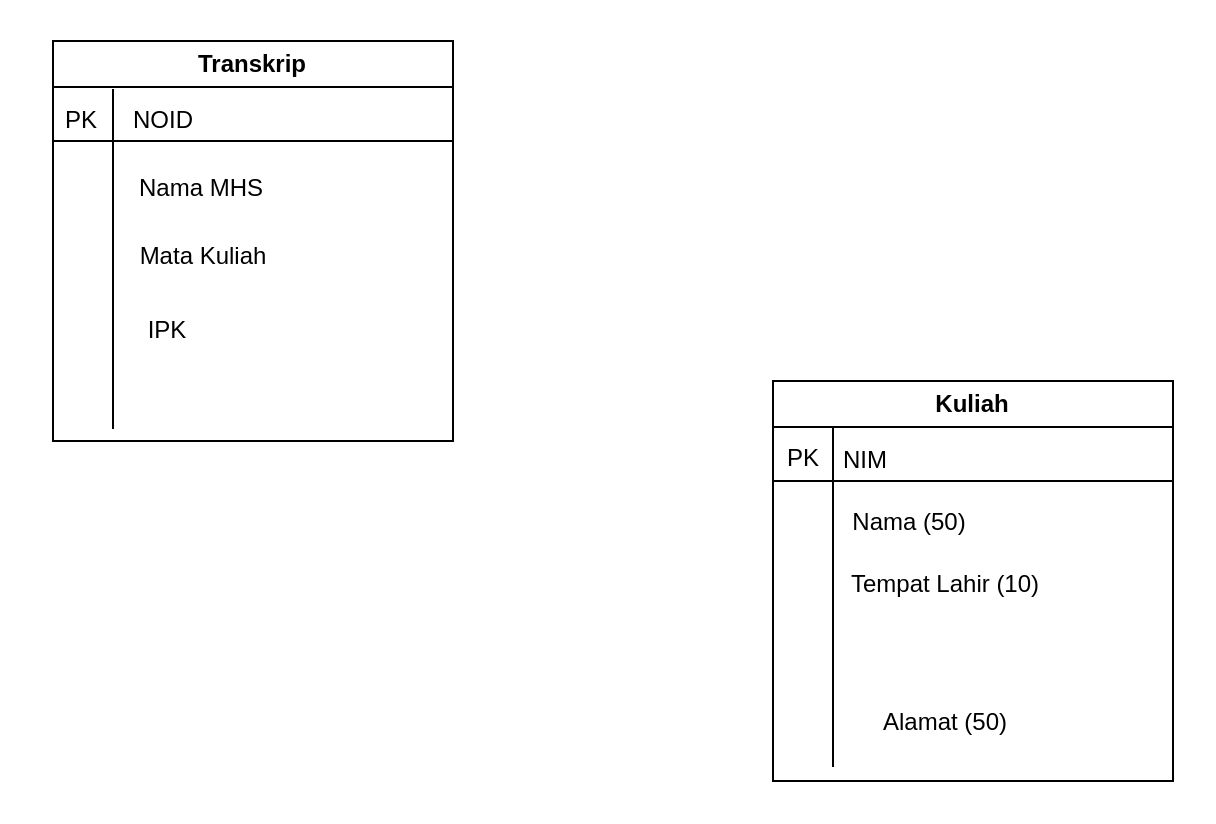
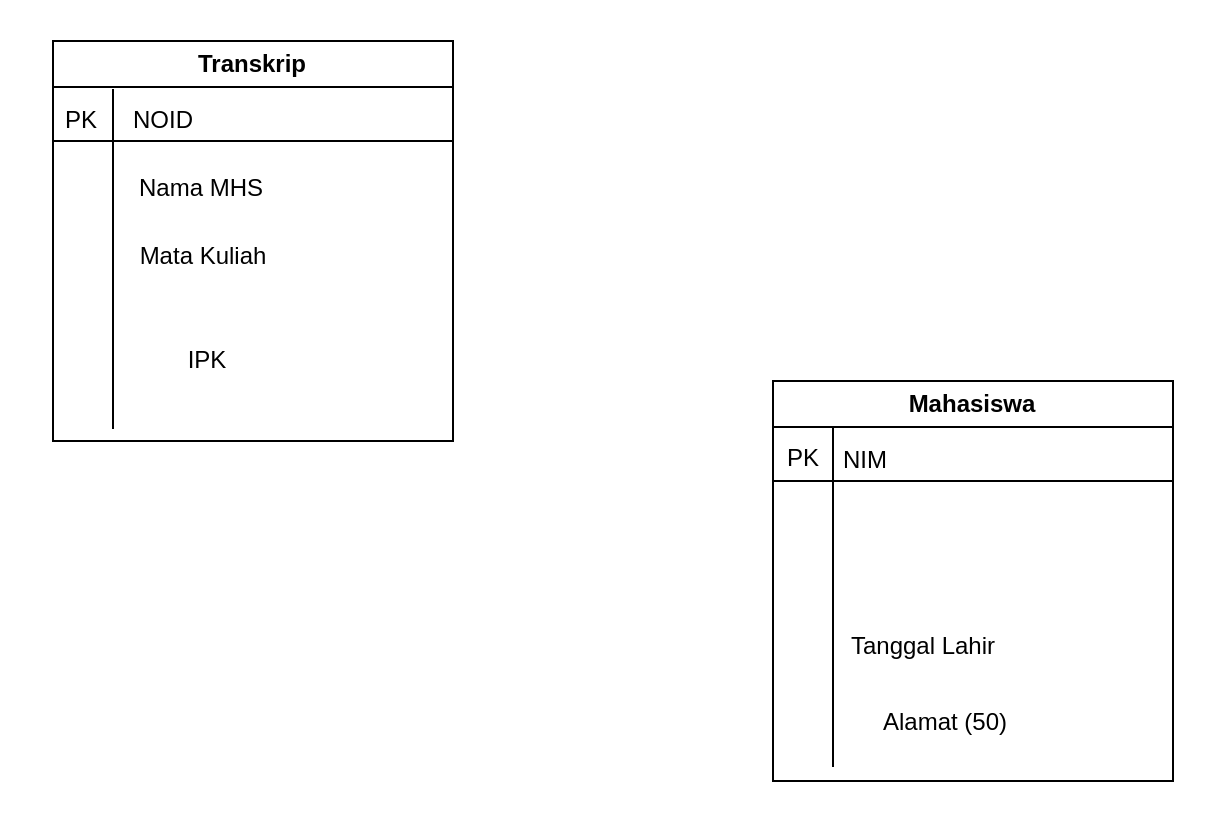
node "IPK": moved (167, 331) -> (207, 361)
node "Kuliah": label "Kuliah" -> "Mahasiswa"
node "Nama (50)": removed
node "Tempat Lahir (10)": removed
node "Tanggal Lahir": added
